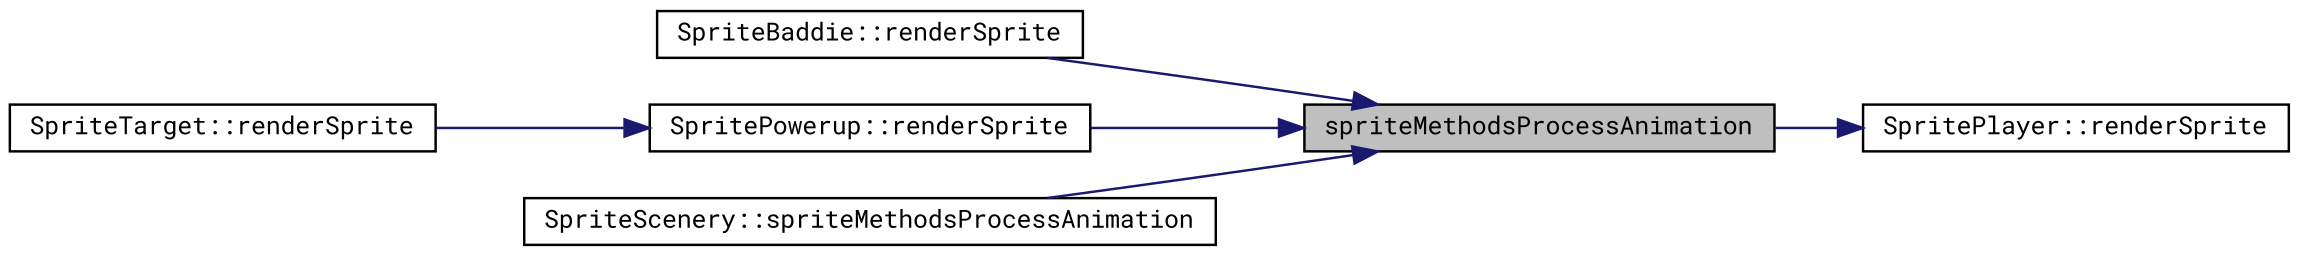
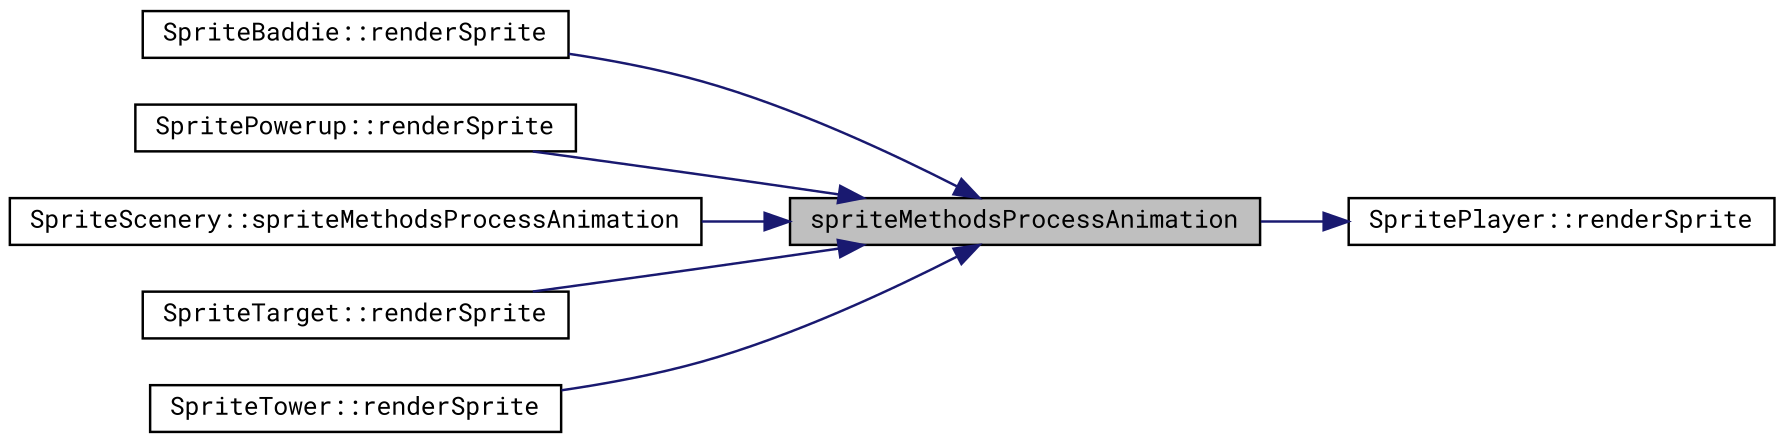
edge "SpriteTarget::renderSprite" -> "SpritePowerup::renderSprite": now "SpriteTarget::renderSprite" -> "spriteMethodsProcessAnimation"
node "SpriteTower::renderSprite": added
